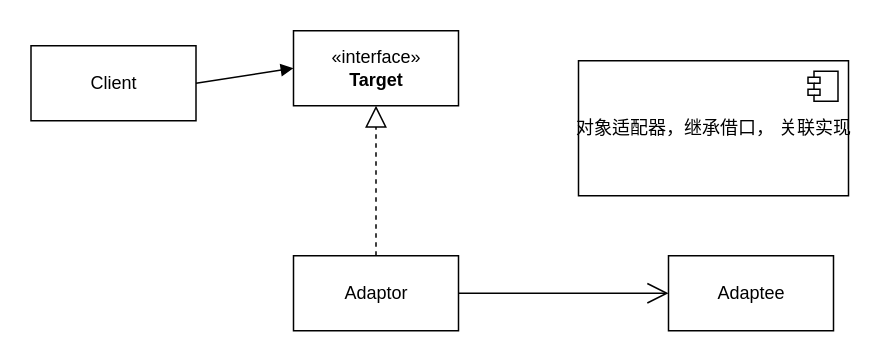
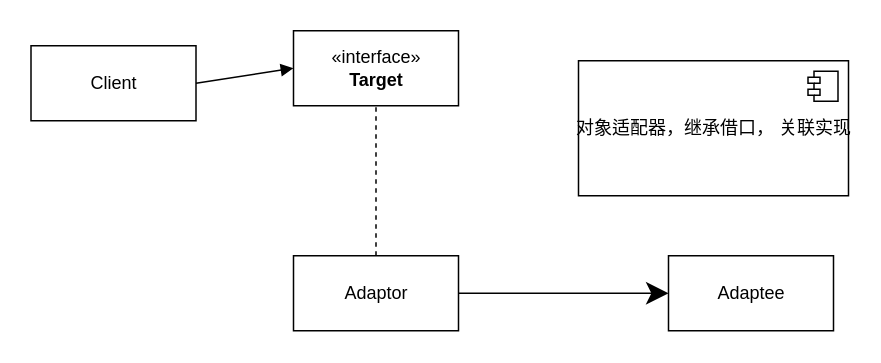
edge "Adaptor" -> "«interface» Target": arrowhead block -> none
edge "Adaptor" -> "Adaptee": arrowhead open -> classic
